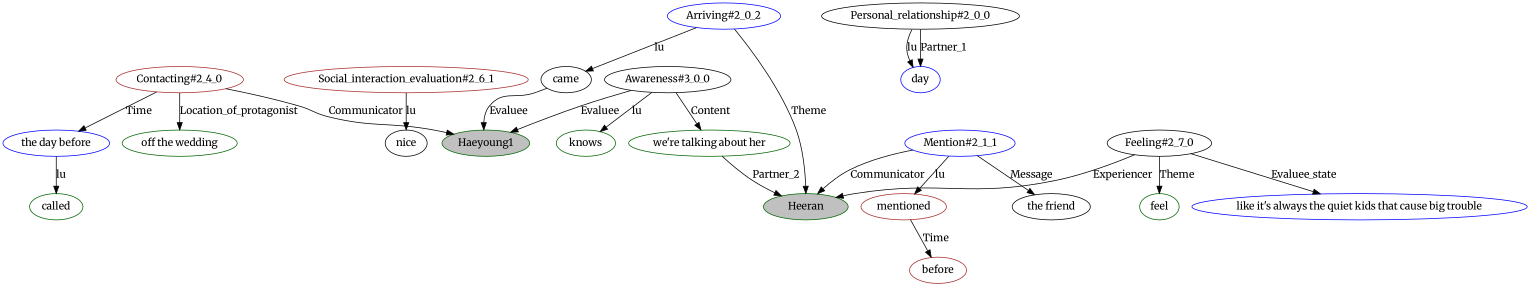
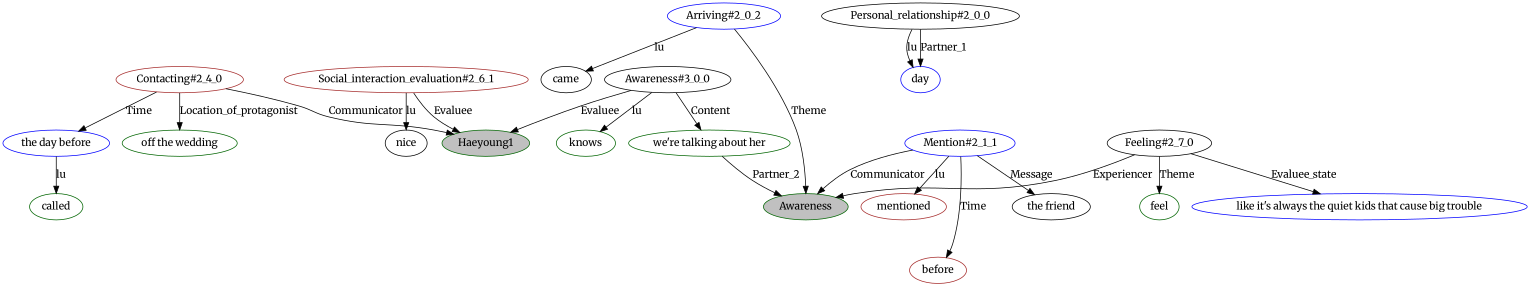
edge "came" -> "Haeyoung1": now "Social_interaction_evaluation#2_6_1" -> "Haeyoung1"
node "Heeran": label "Heeran" -> "Awareness"
edge "mentioned" -> "before": now "Mention#2_1_1" -> "before"
